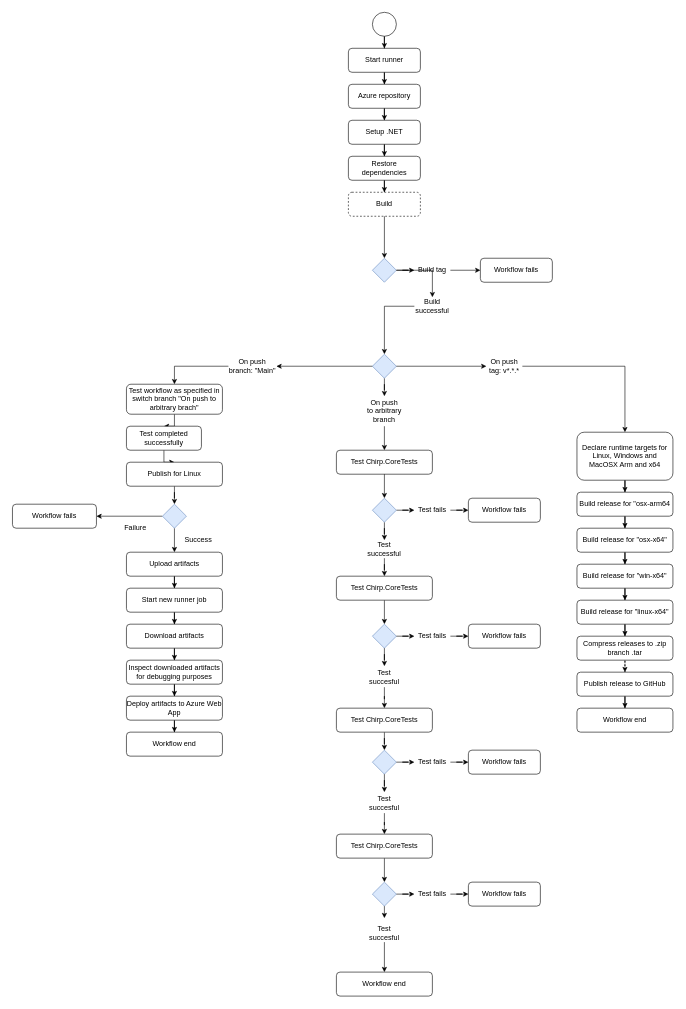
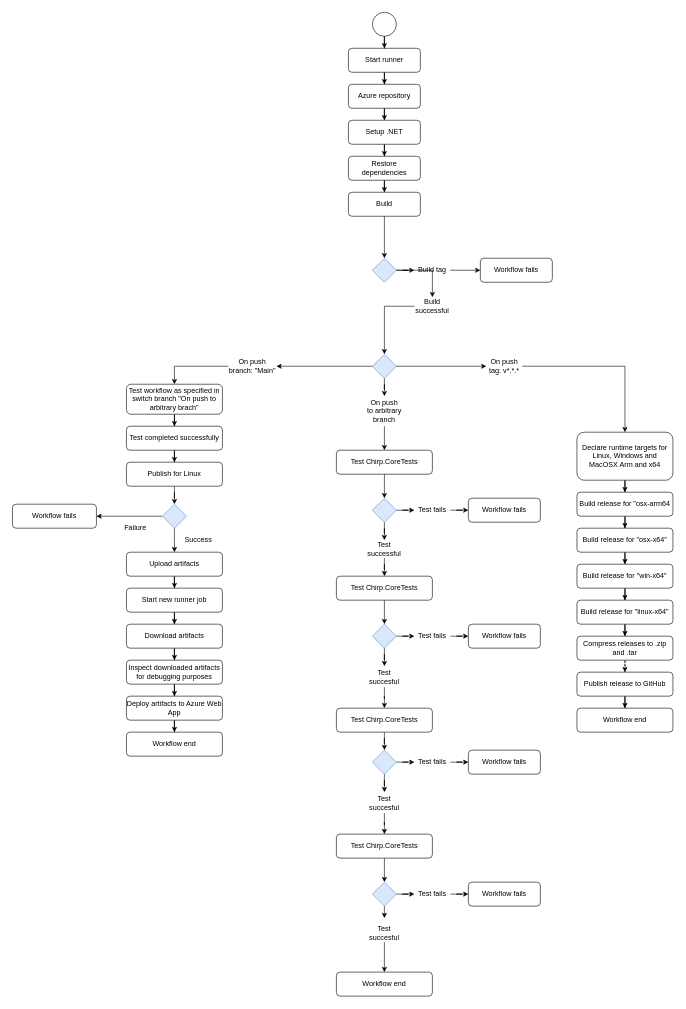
node "Build": style dashed -> solid
node "Test completed successfully": size 75x24 -> 96x24
node "Compress releases to .zip branch .tar": label "Compress releases to .zip branch .tar" -> "Compress releases to .zip and .tar"
